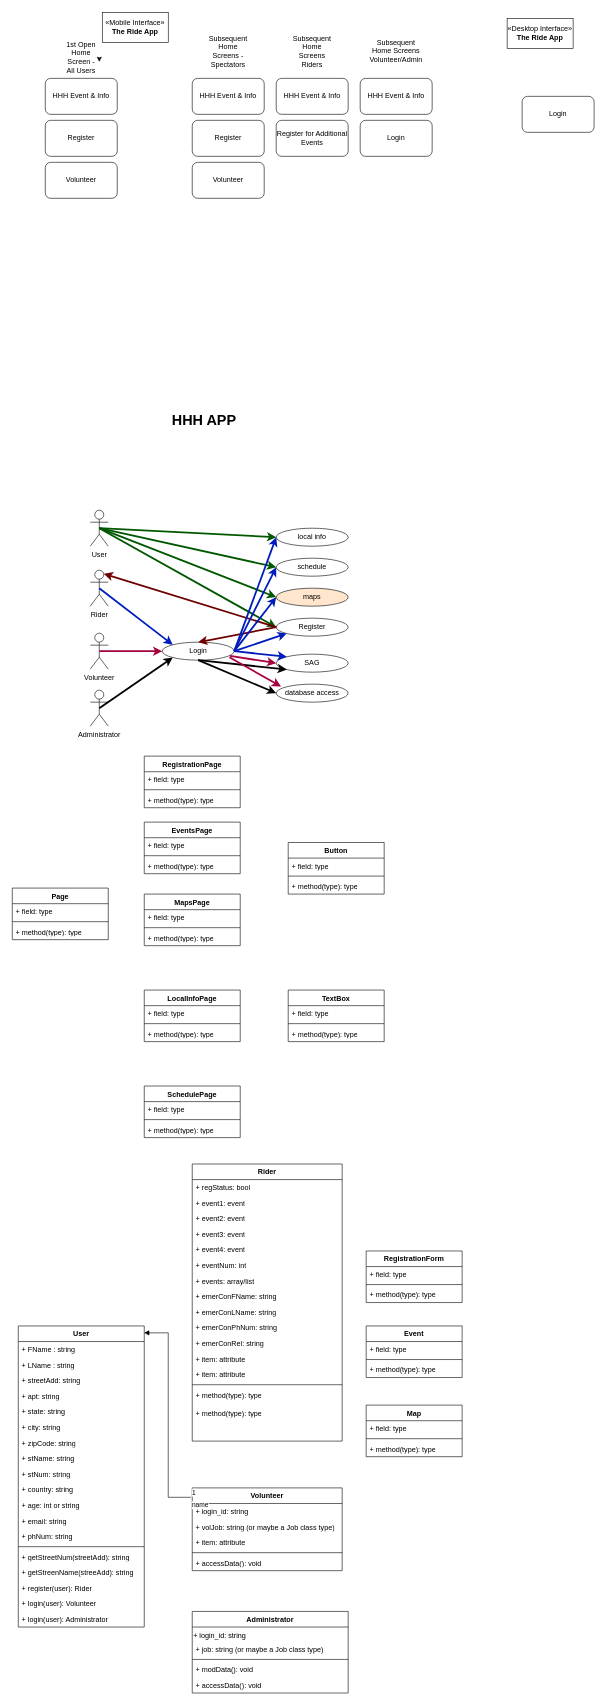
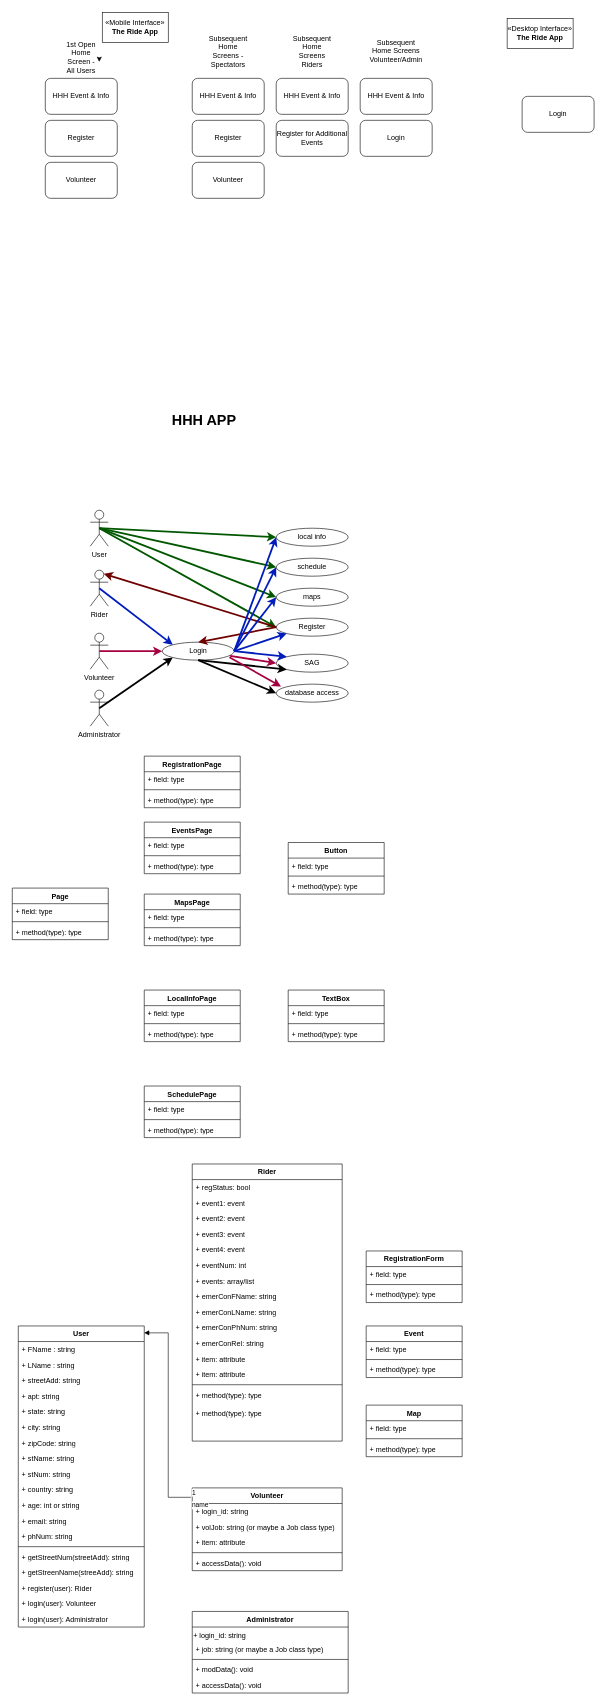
node "maps": fillcolor #ffe6cc -> #ffffff
